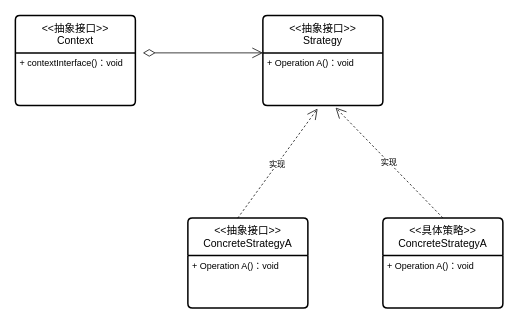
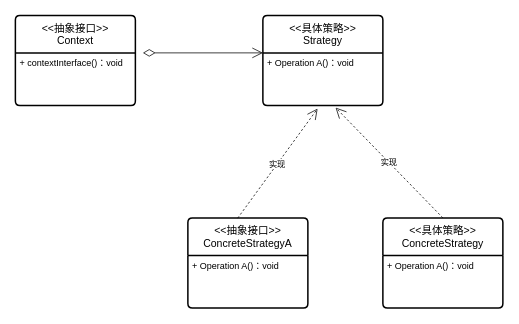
node "<<抽象接口>> Strategy": label "<<抽象接口>> Strategy" -> "<<具体策略>> Strategy"
node "<<具体策略>> ConcreteStrategyA": label "<<具体策略>> ConcreteStrategyA" -> "<<具体策略>> ConcreteStrategy"
